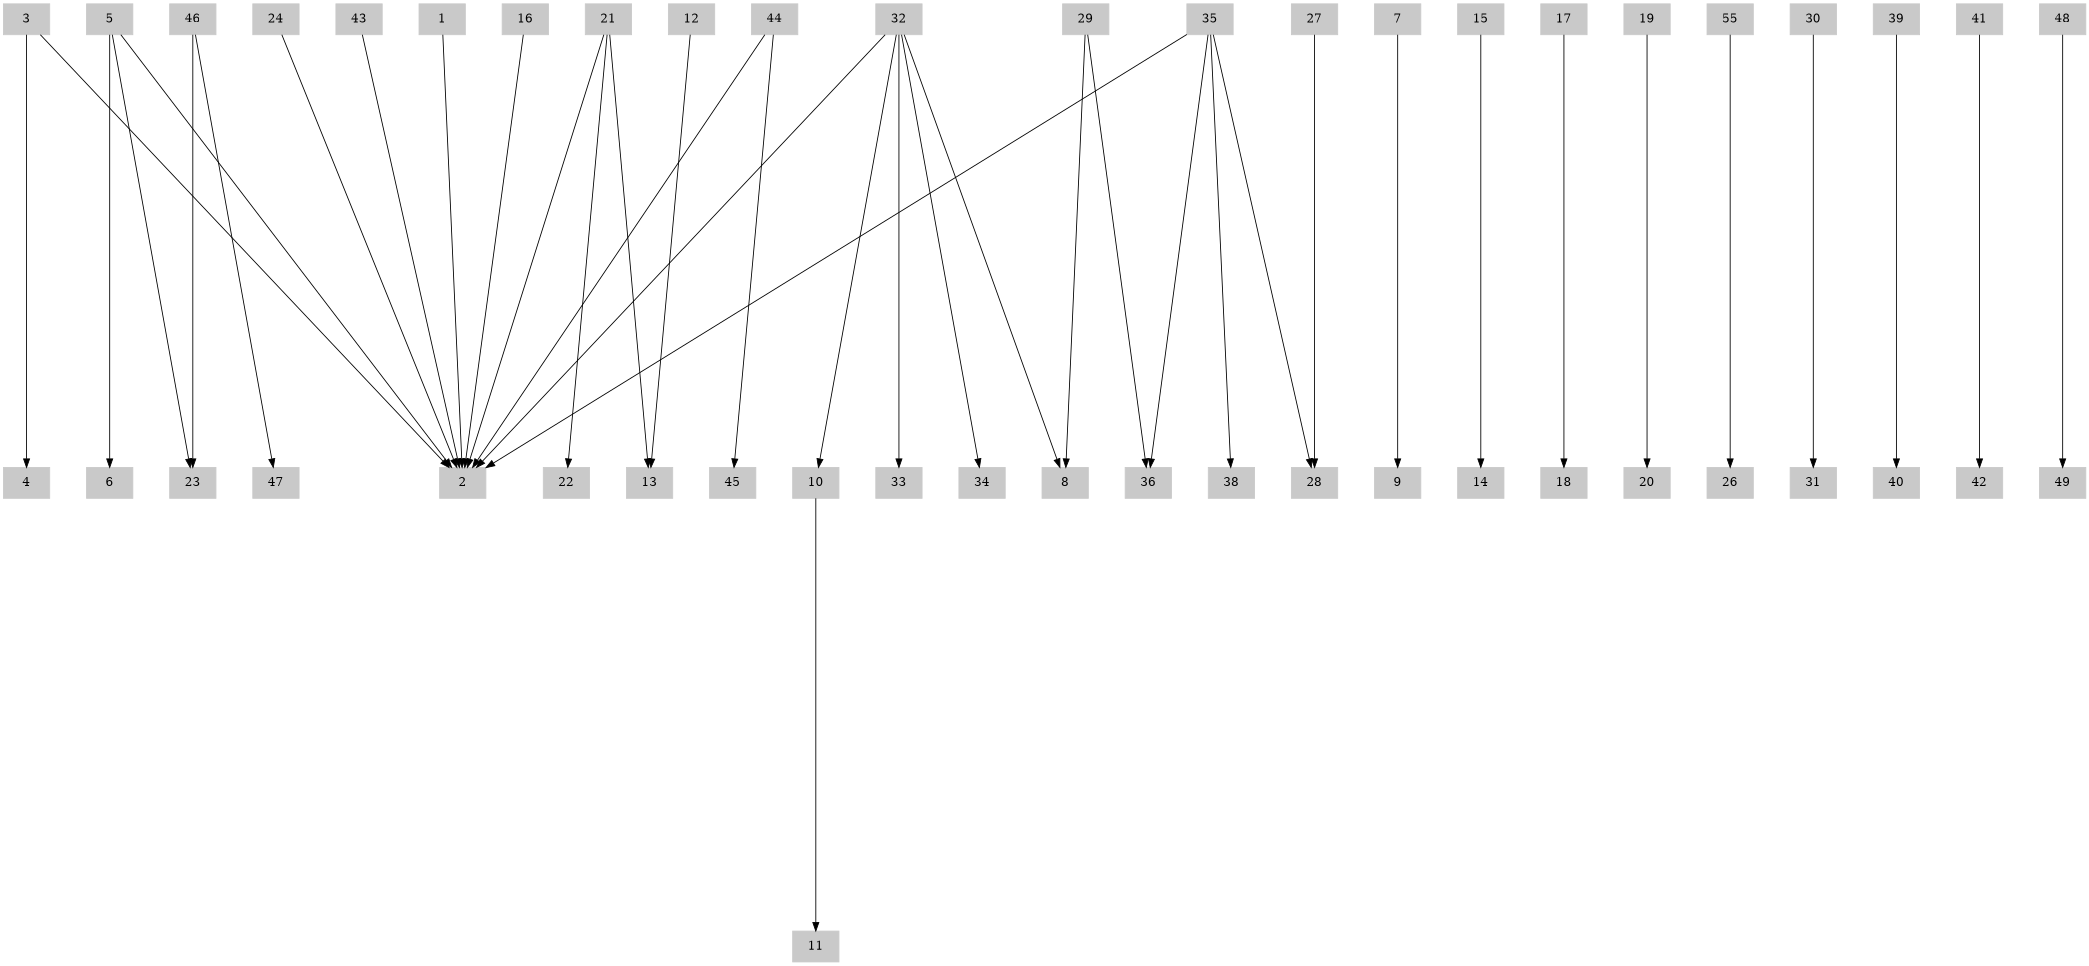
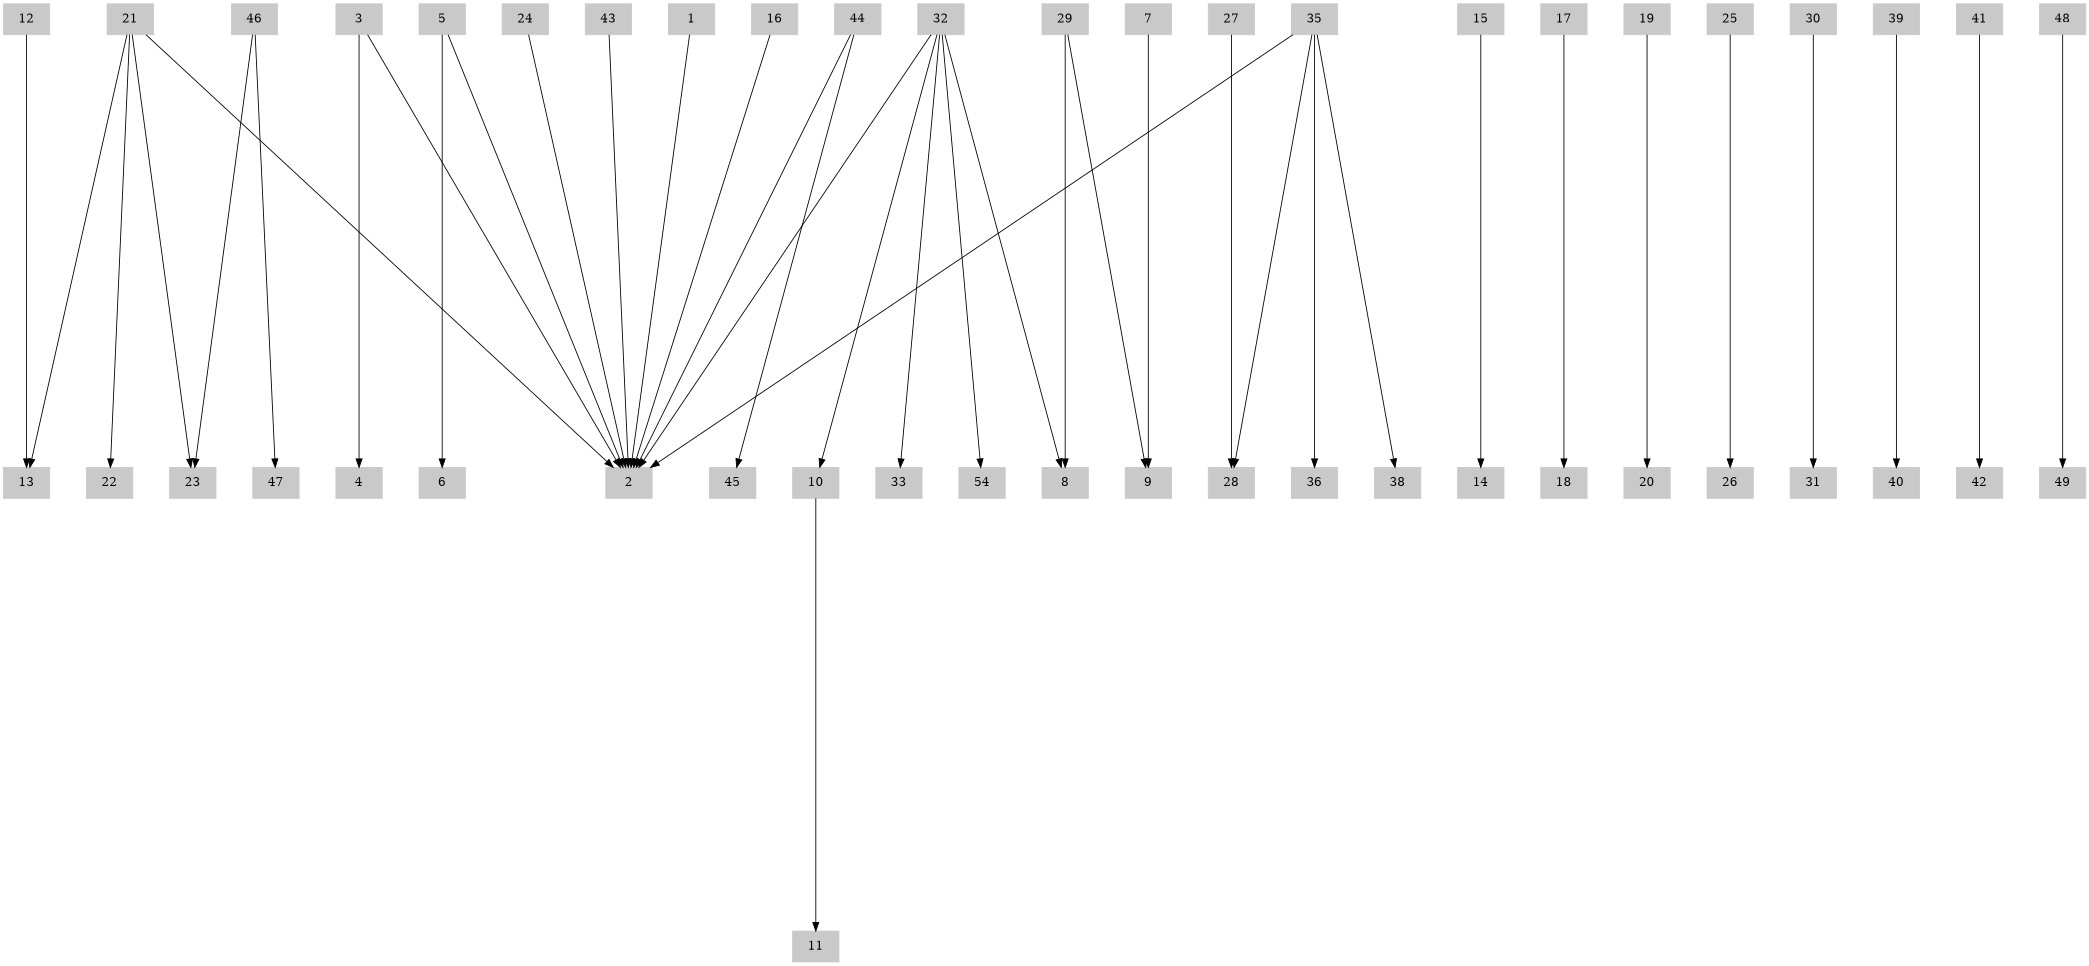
node "55": label "55" -> "25"
edge "5" -> "23": now "21" -> "23"
edge "29" -> "36": now "29" -> "9"
node "34": label "34" -> "54"
